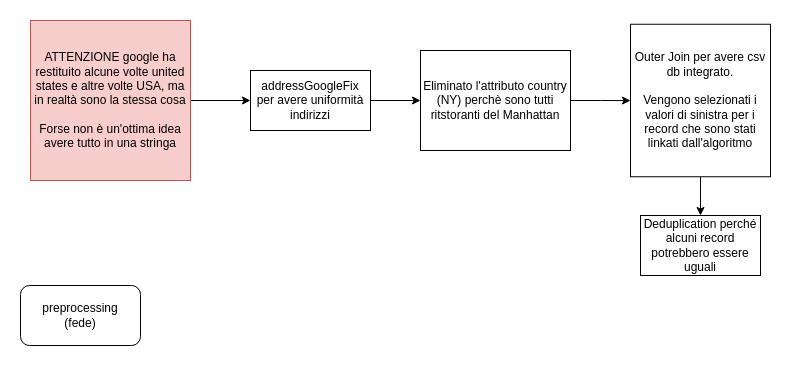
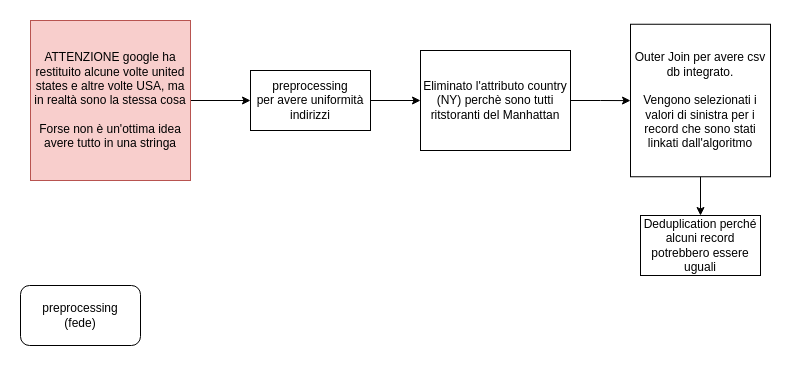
node "addressGoogleFix per avere uniformità indirizzi": label "addressGoogleFix per avere uniformità indirizzi" -> "preprocessing per avere uniformità indirizzi"
